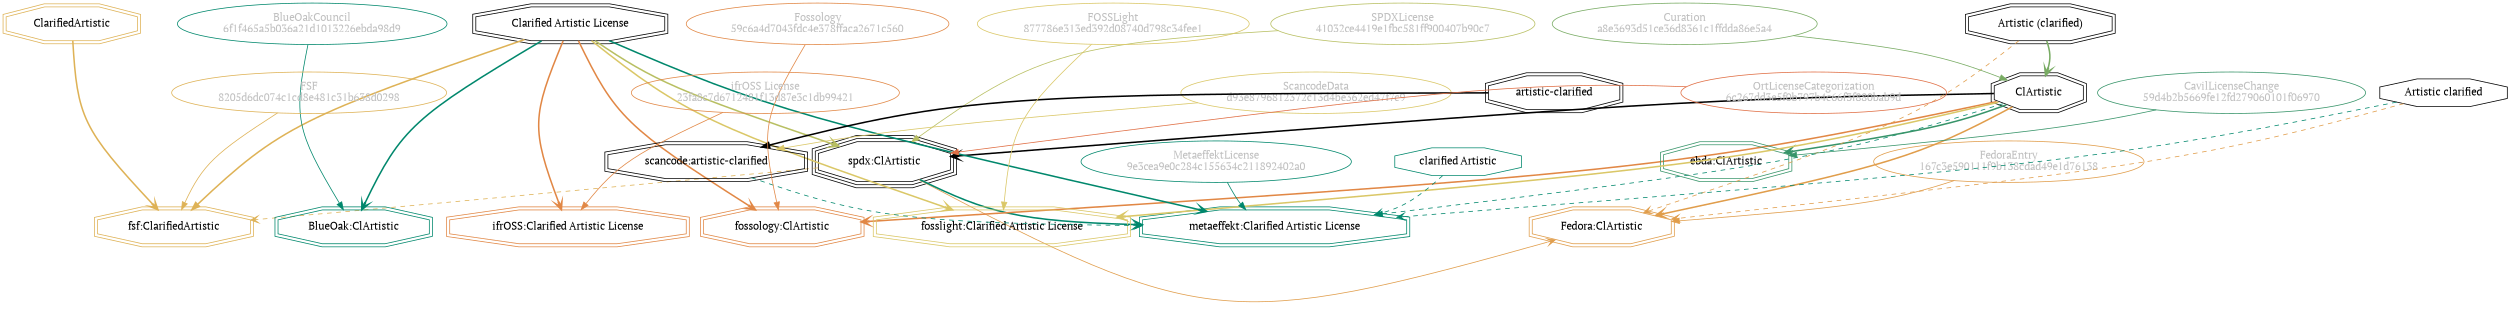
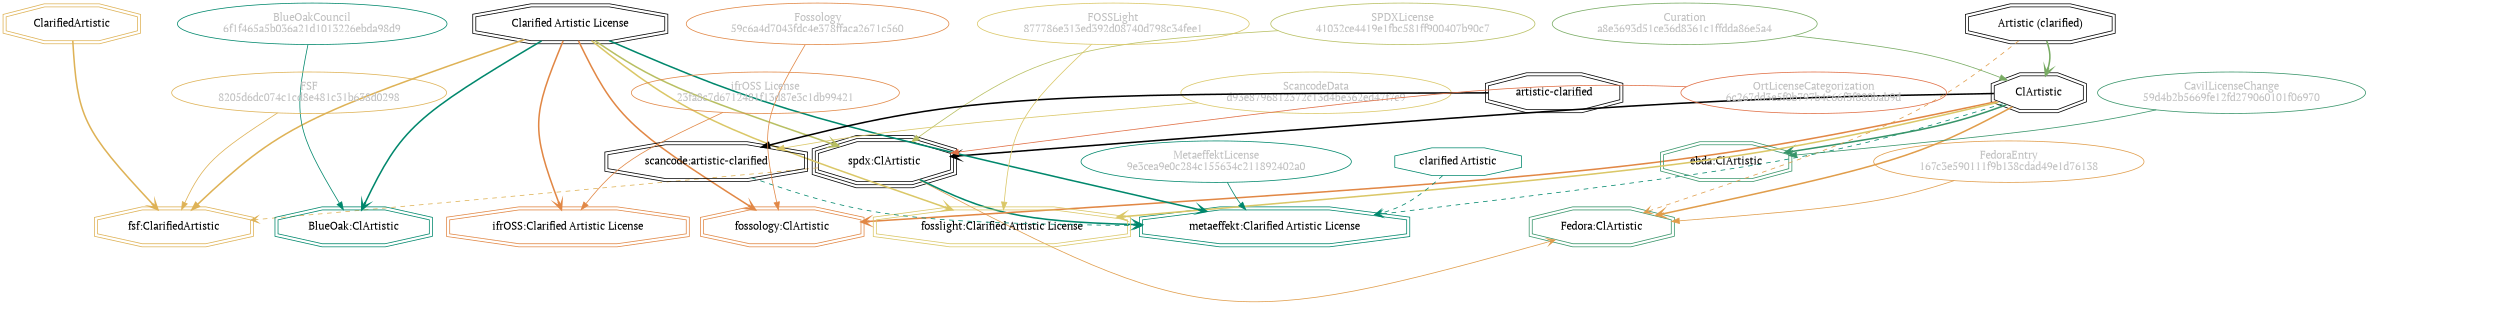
node "Artistic clarified": removed
edge "ClArtistic" -> "metaeffekt:Clarified Artistic License": arrowhead normal -> vee
node "Fedora:ClArtistic": color #e09d4b -> #379469
